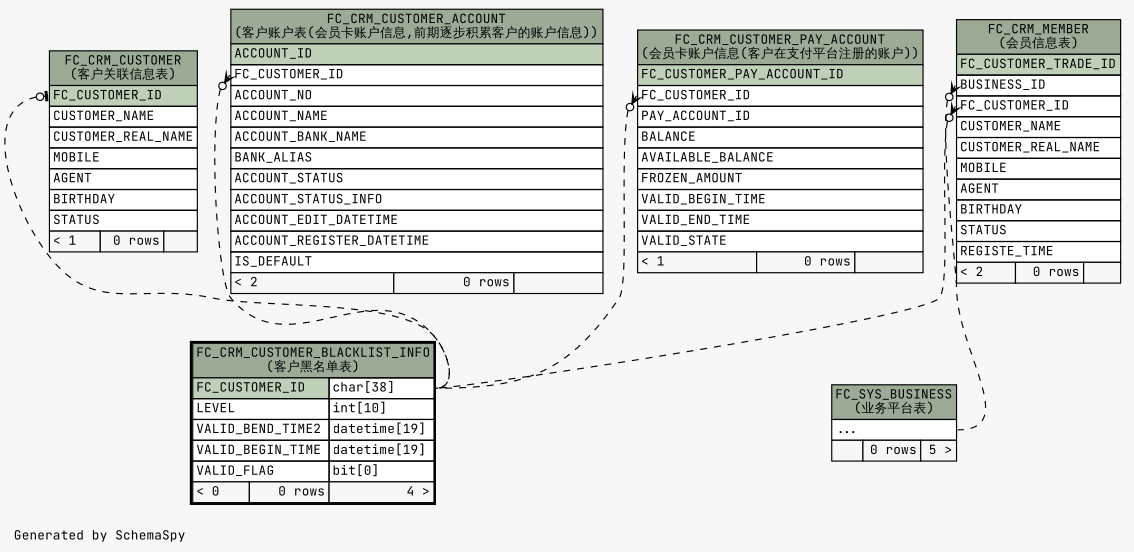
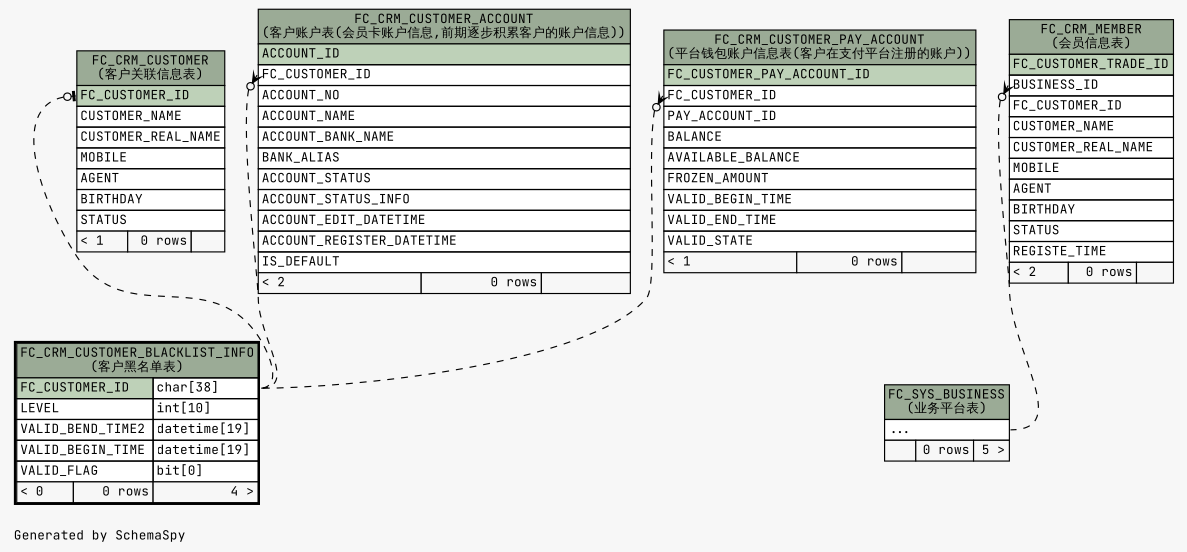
node "FC_CRM_CUSTOMER_PAY_ACCOUNT": text "(会员卡账户信息(客户在支付平台注册的账户))" -> "(平台钱包账户信息表(客户在支付平台注册的账户))"
edge "FC_CRM_CUSTOMER_BLACKLIST_INFO" -> "FC_CRM_MEMBER": removed
